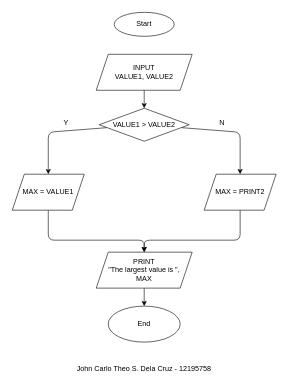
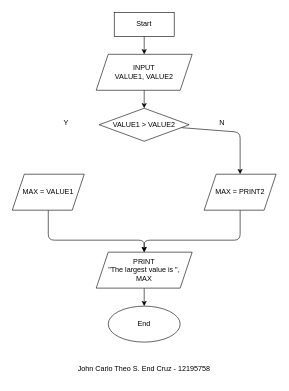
node "Start": shape ellipse -> rectangle
edge "Start" -> "INPUT VALUE1, VALUE2": added
edge "VALUE1 > VALUE2" -> "MAX = VALUE1": removed
node "John Carlo Theo S. Dela Cruz - 12195758": label "John Carlo Theo S. Dela Cruz - 12195758" -> "John Carlo Theo S. End Cruz - 12195758"
